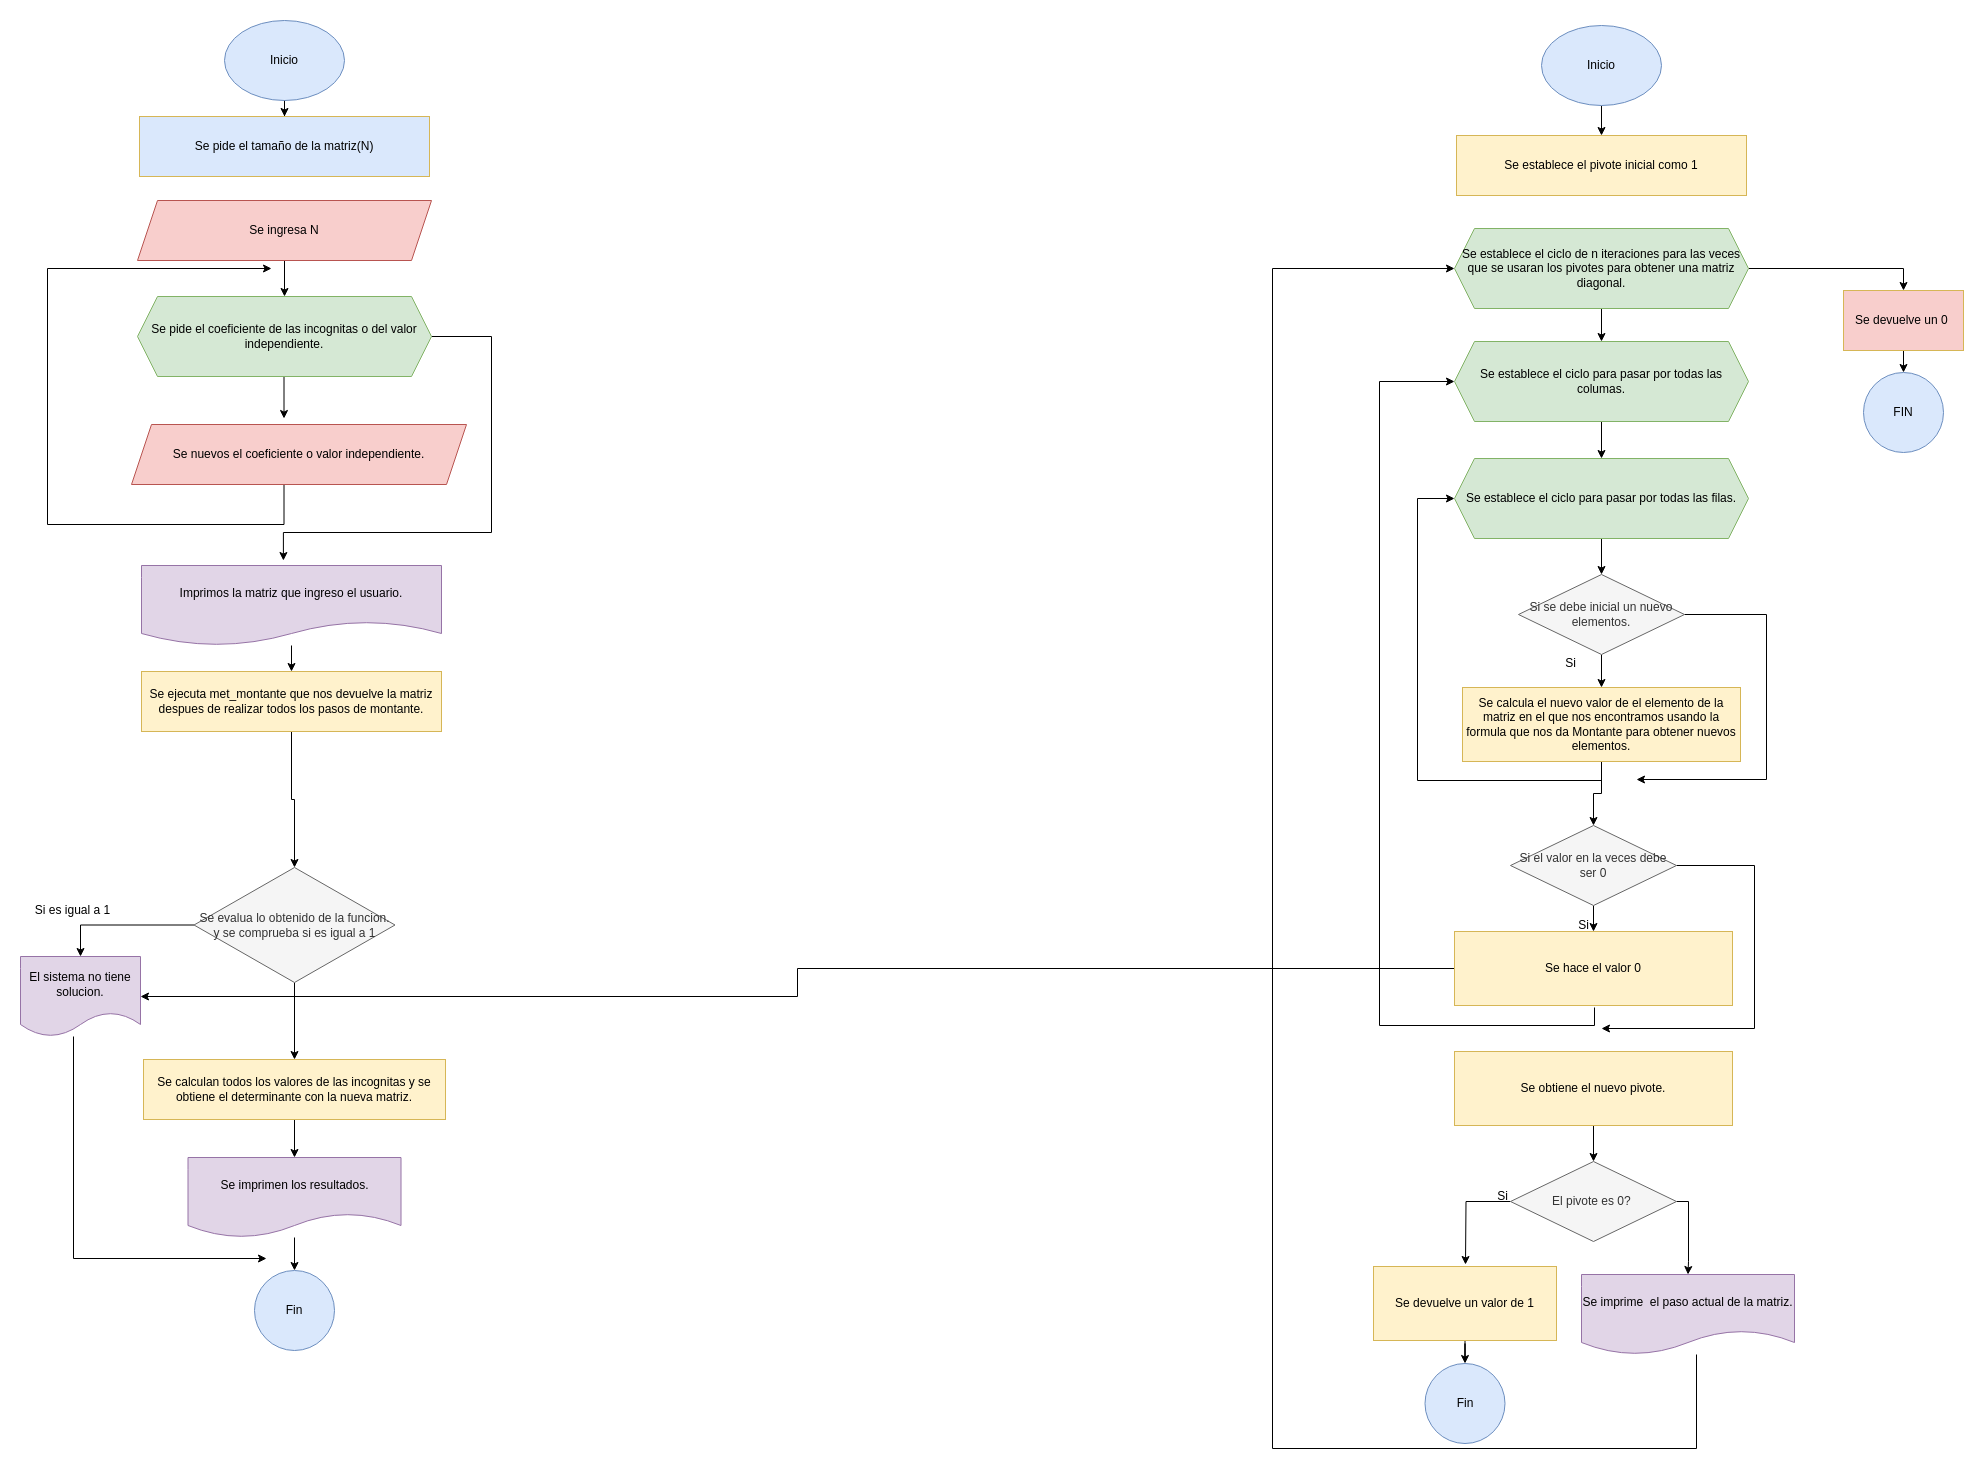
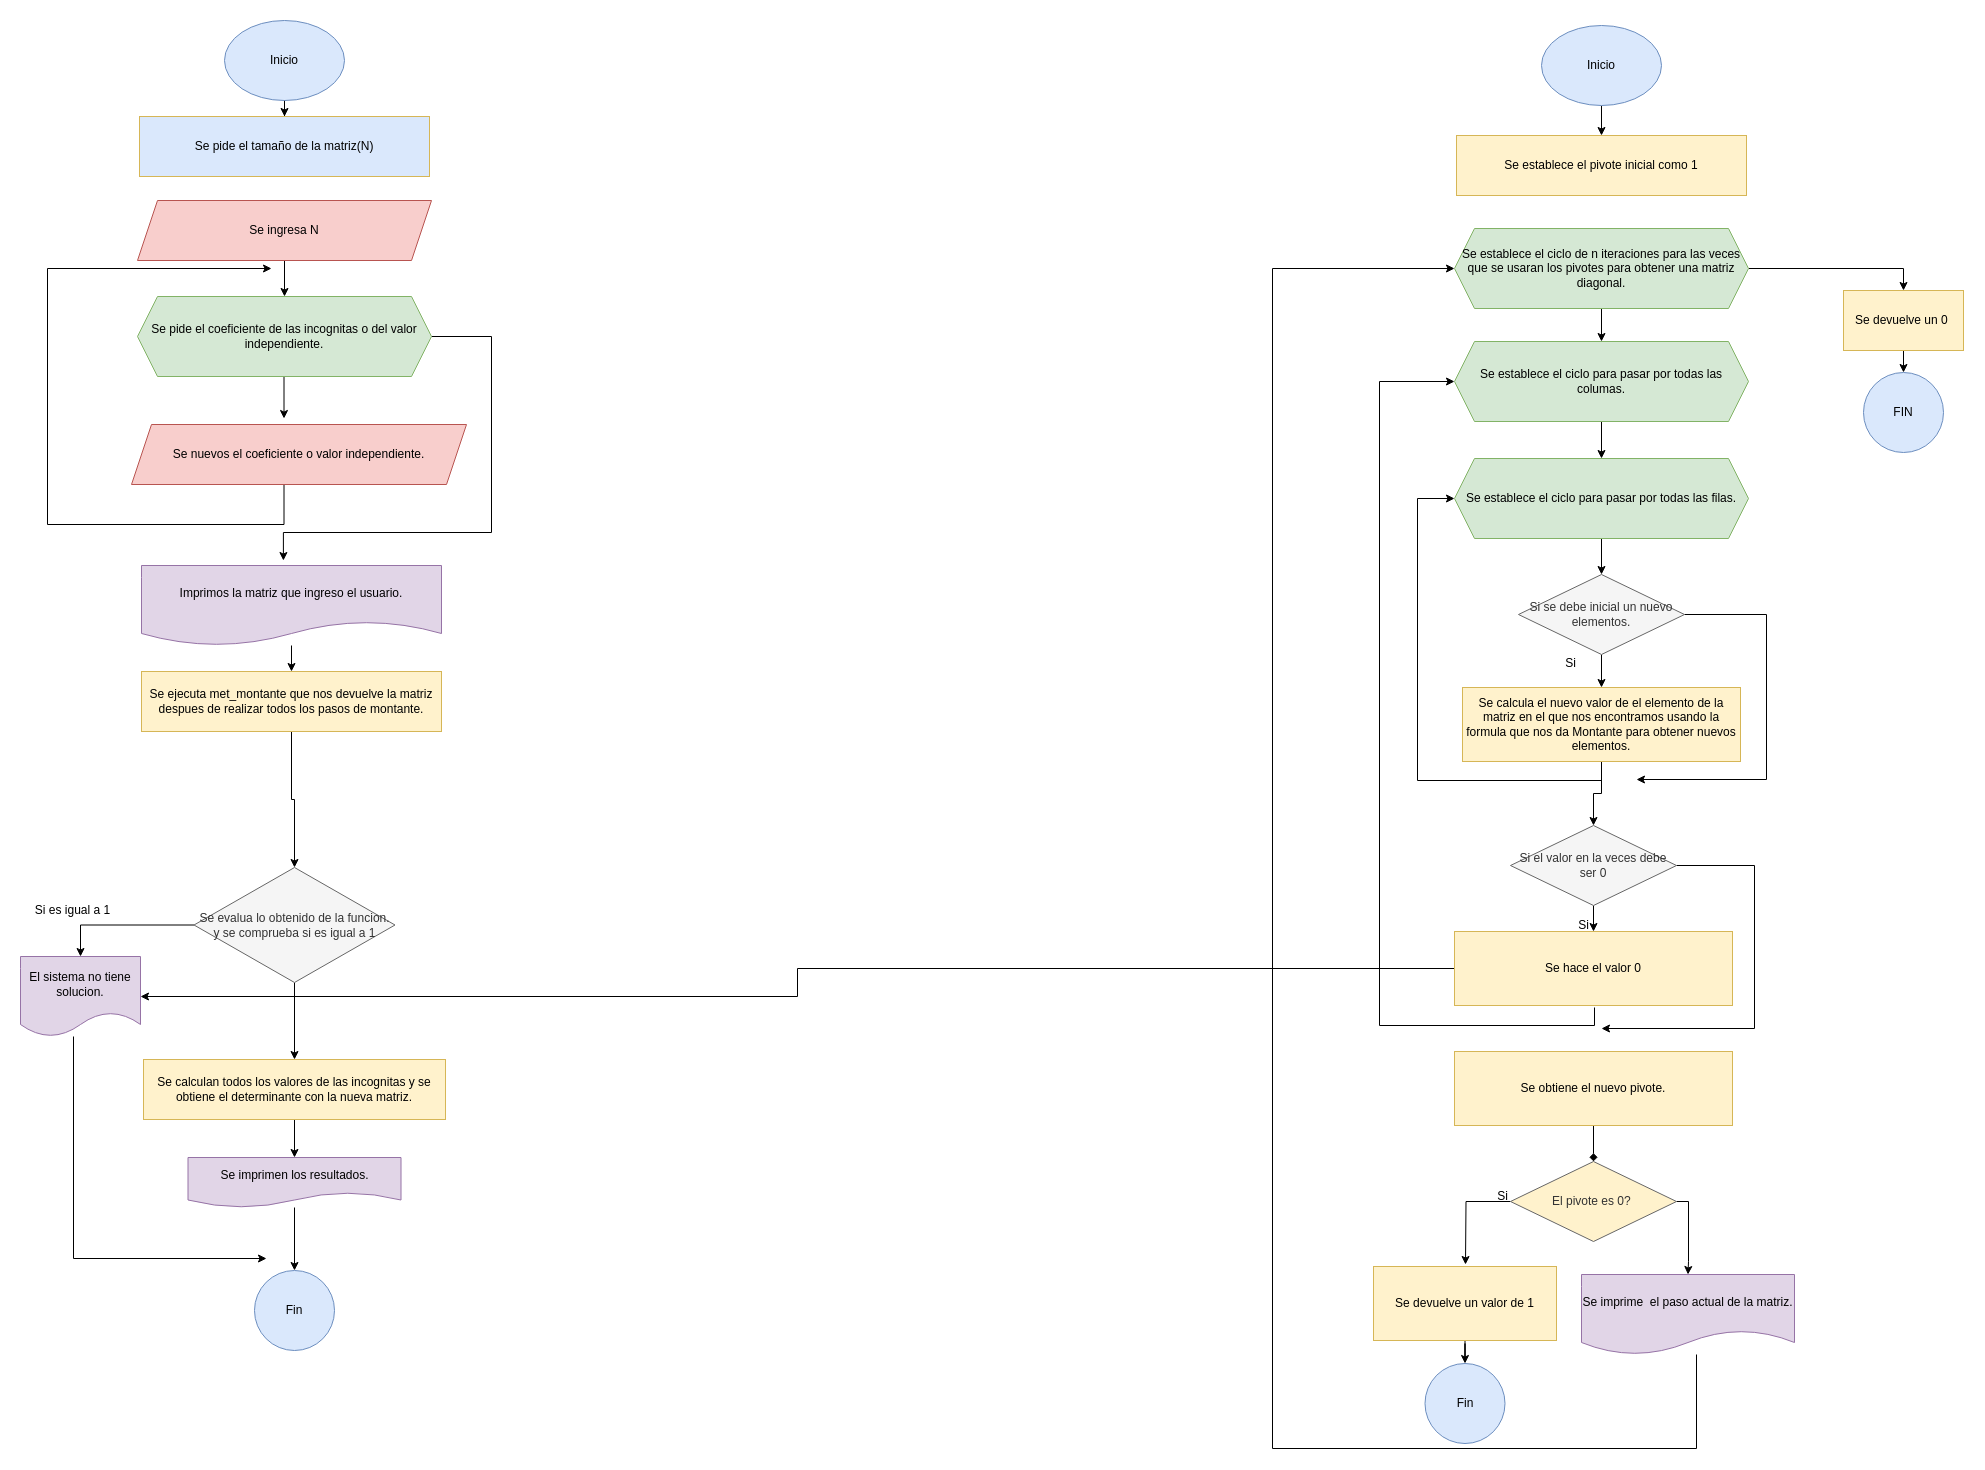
node "Se devuelve un 0": fillcolor #f8cecc -> #fff2cc
edge "Se obtiene el nuevo pivote." -> "El pivote es 0?": arrowhead classic -> diamond
node "Se imprimen los resultados.": size 213x80 -> 213x50
node "El pivote es 0?": fillcolor #f5f5f5 -> #fff2cc
